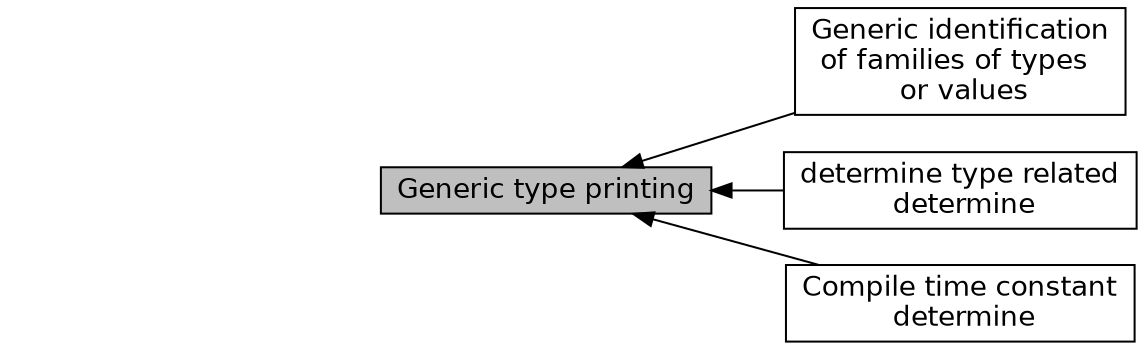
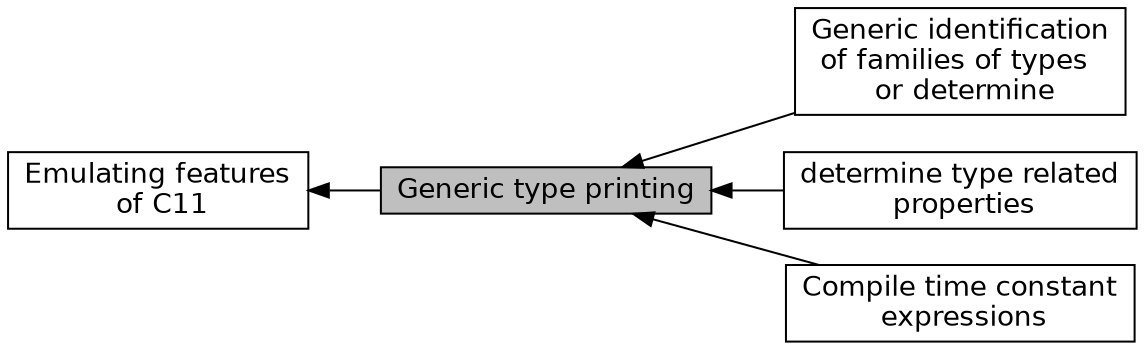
node "Generic identification of families of types or values": label "Generic identification of families of types or values" -> "Generic identification of families of types or determine"
node "Emulating features of C11": added
node "determine type related determine": label "determine type related determine" -> "determine type related properties"
node "Compile time constant determine": label "Compile time constant determine" -> "Compile time constant expressions"
